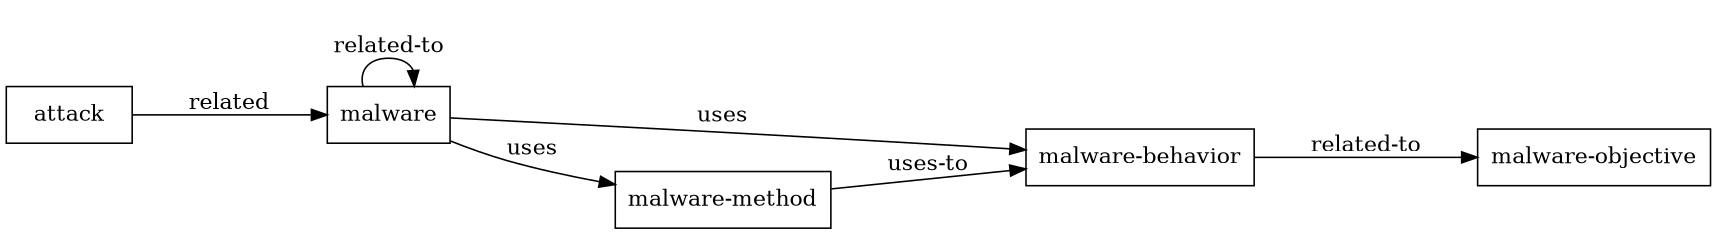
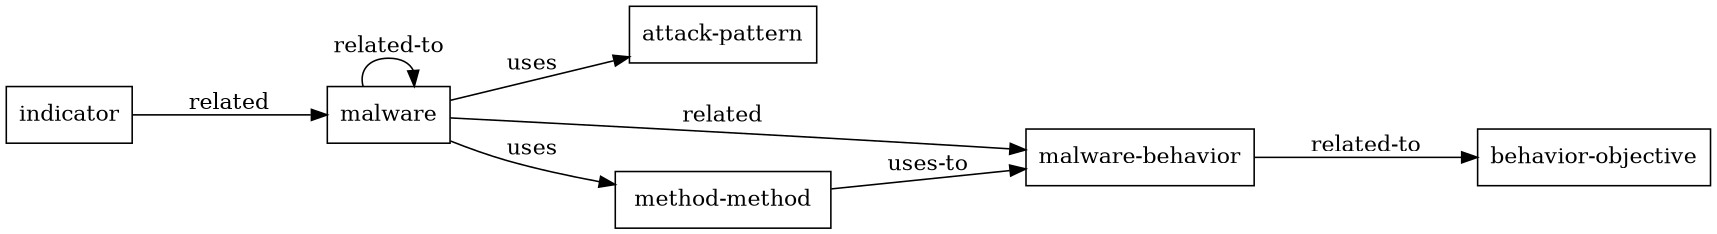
node "attack-pattern": added
node "attack": label "attack" -> "indicator"
edge "malware" -> "malware-behavior": label "uses" -> "related"
node "malware-objective": label "malware-objective" -> "behavior-objective"
node "malware-method": label "malware-method" -> "method-method"
